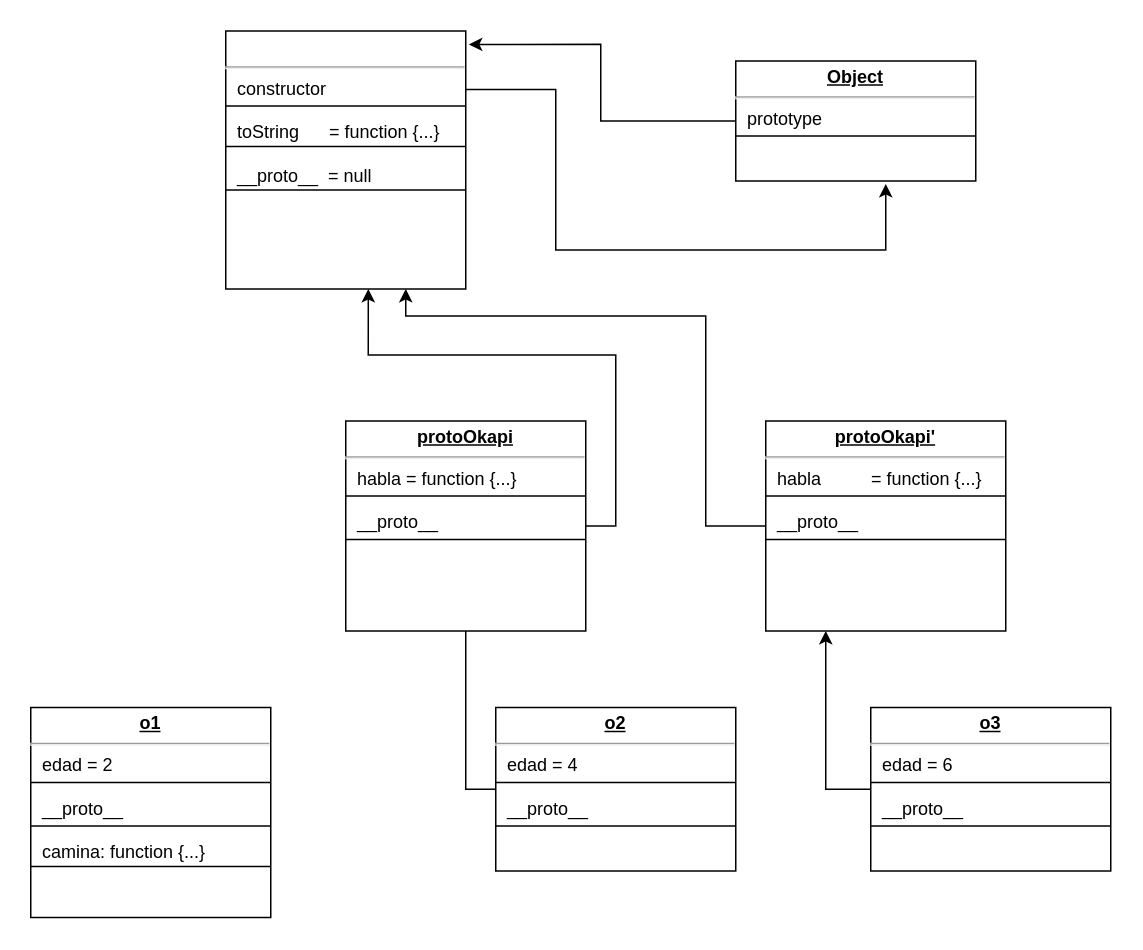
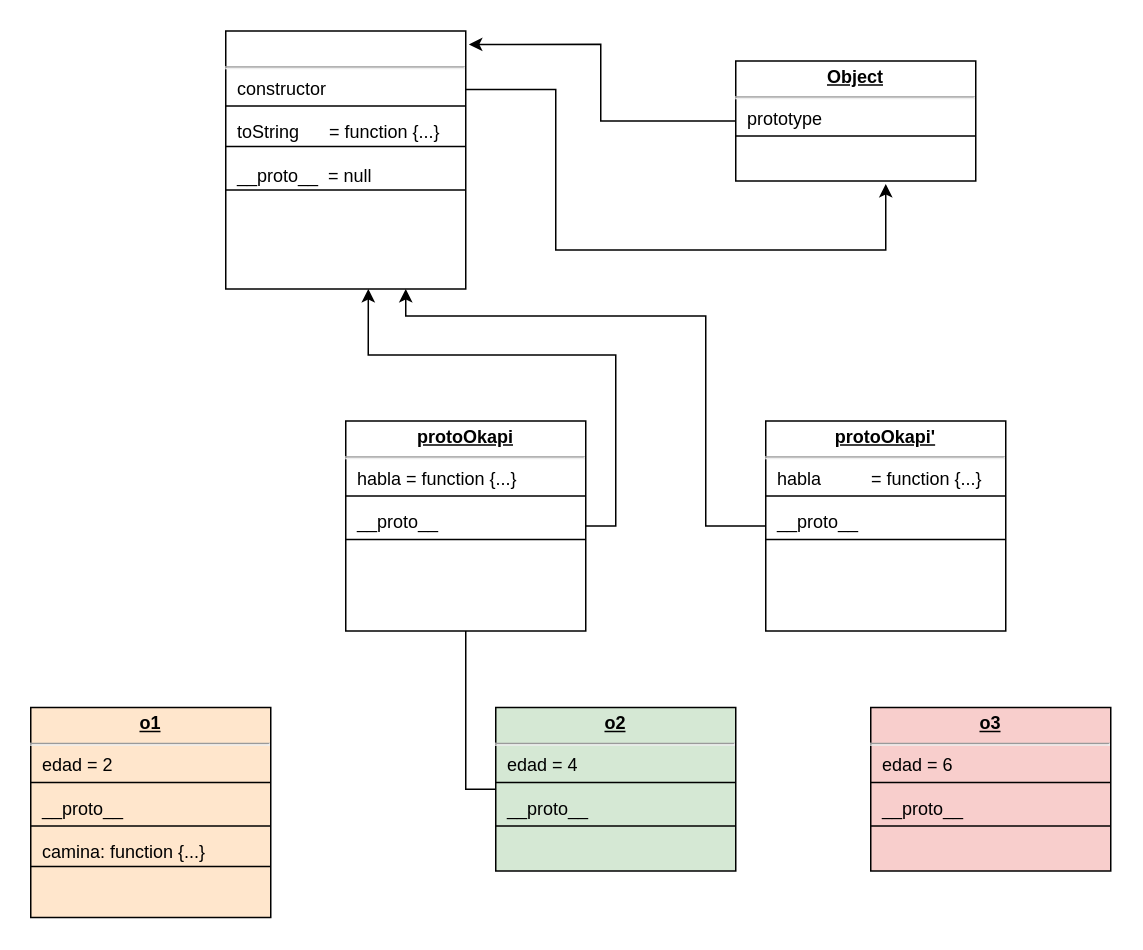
edge "o3 edad = 6 __proto__" -> "protoOkapi' habla = function {...} __proto__": removed
node "o2 edad = 4 __proto__": fillcolor #ffffff -> #d5e8d4
node "o3 edad = 6 __proto__": fillcolor #ffffff -> #f8cecc
node "o1 edad = 2 __proto__ camina: function {...}": fillcolor #ffffff -> #ffe6cc
